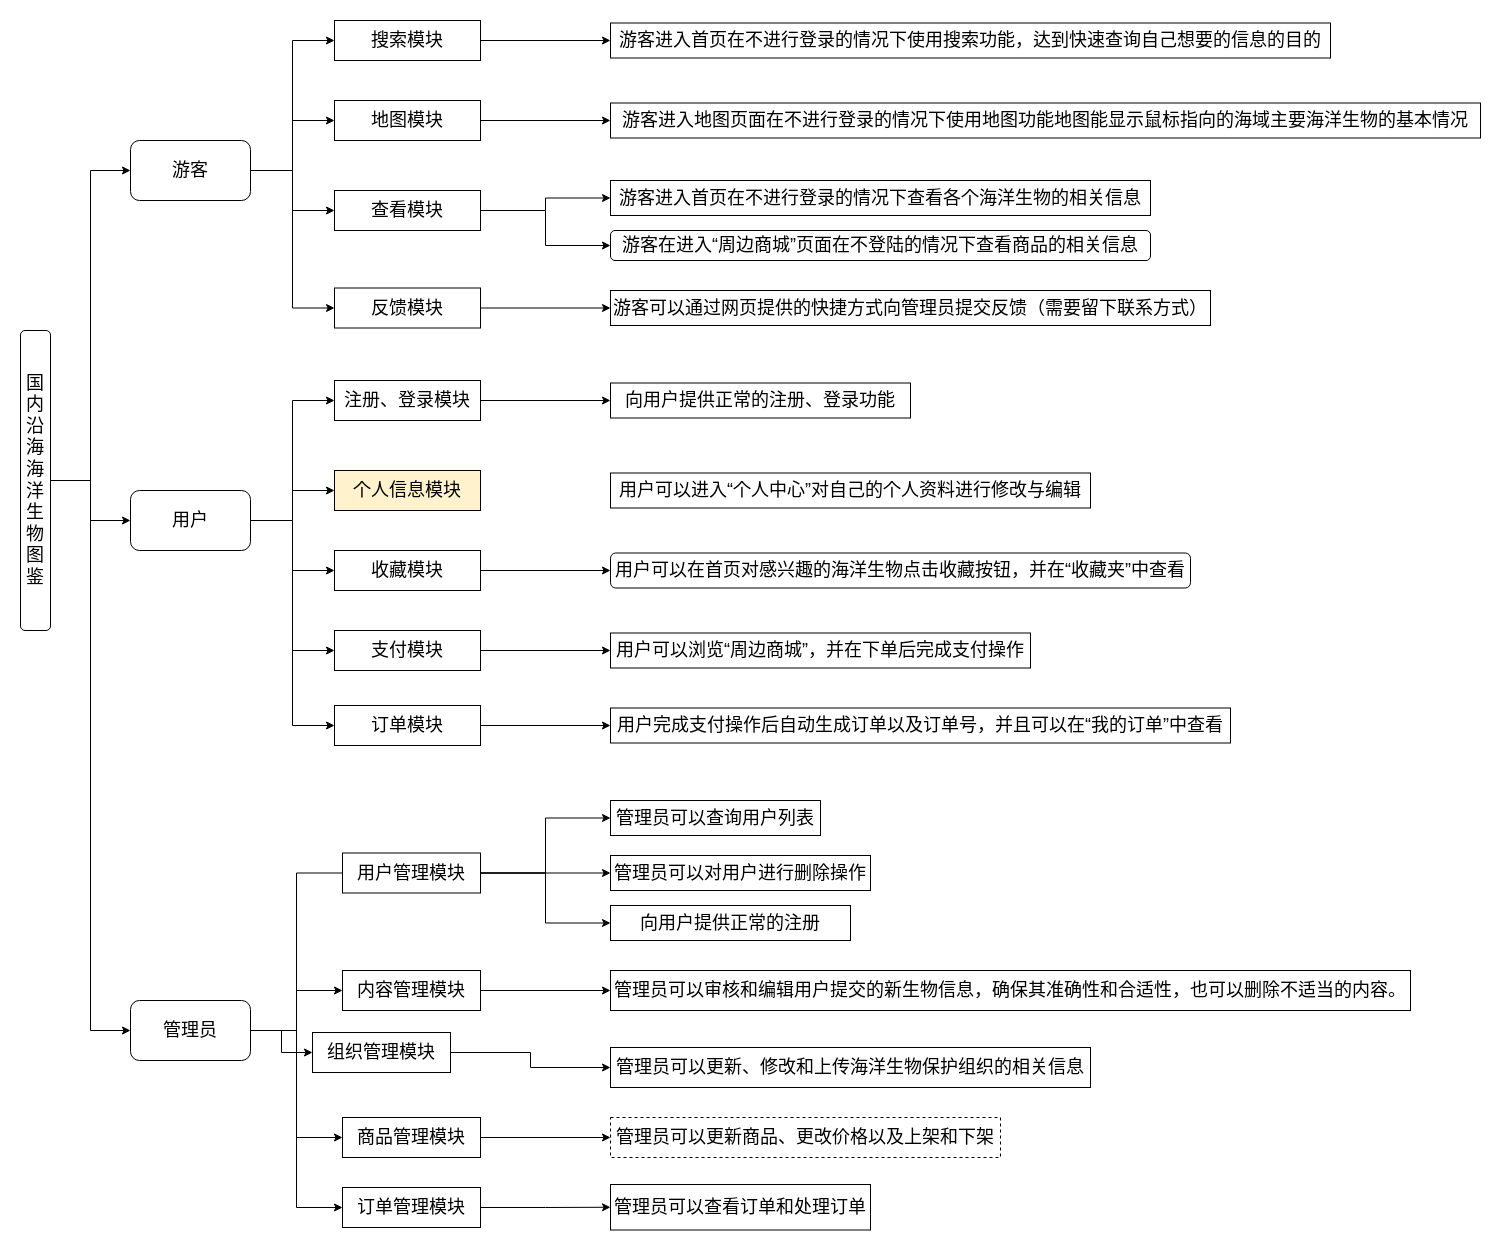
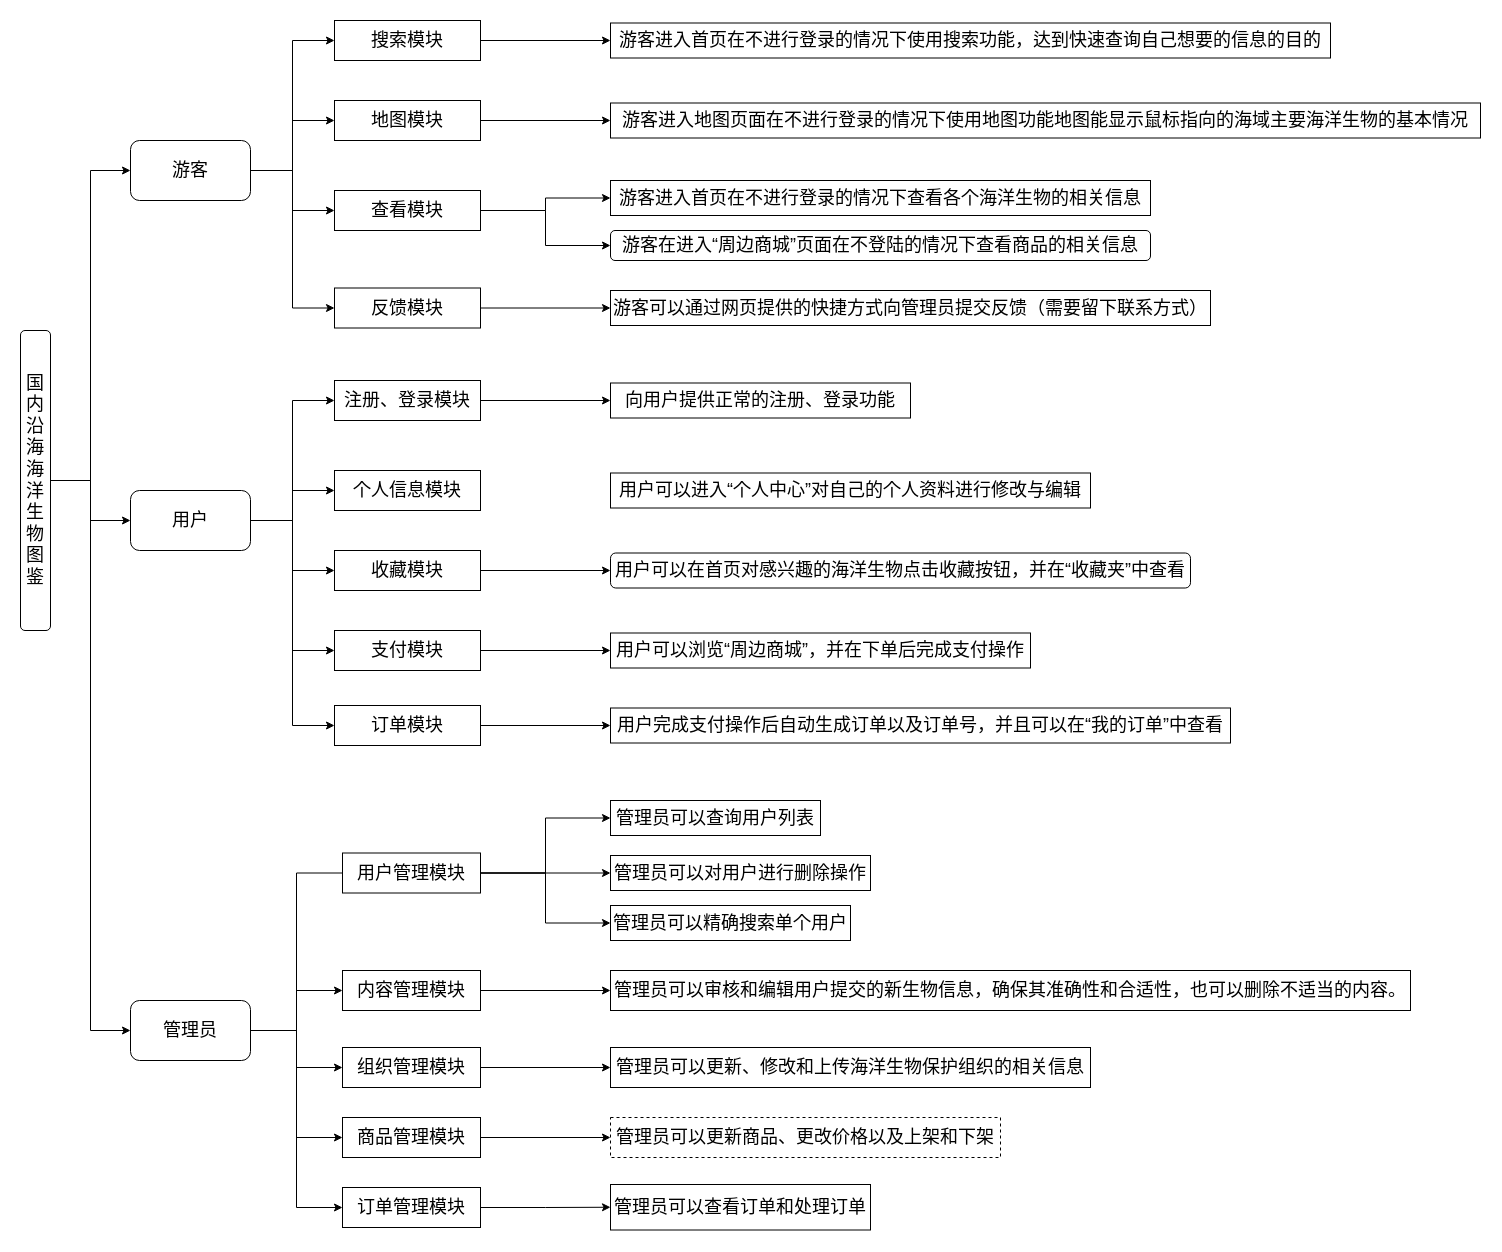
node "个人信息模块": fillcolor #fff2cc -> #ffffff
node "向用户提供正常的注册": label "向用户提供正常的注册" -> "管理员可以精确搜索单个用户"
node "组织管理模块": moved (382, 1053) -> (412, 1068)
